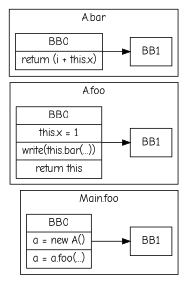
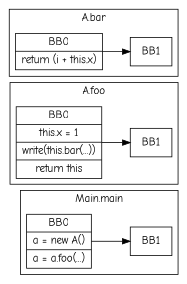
cluster "Main.foo": label "Main.foo" -> "Main.main"
